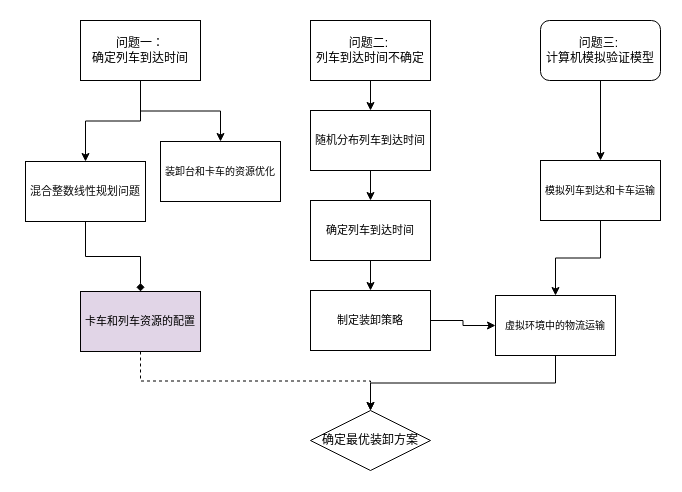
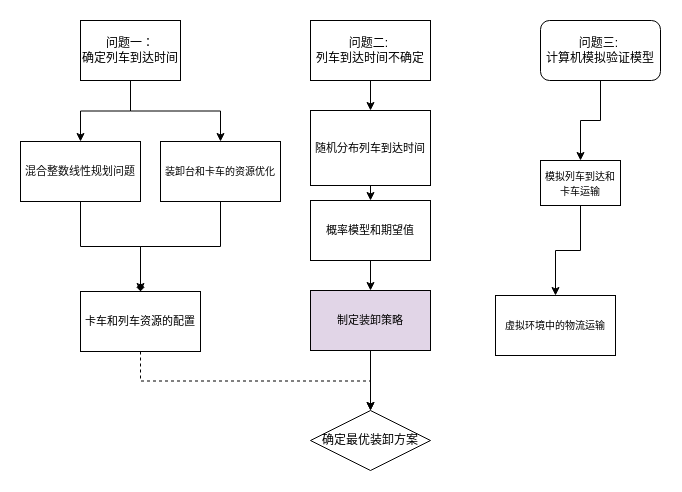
node "问题一： 确定列车到达时间": size 120x60 -> 100x60
node "随机分布列车到达时间": size 120x60 -> 120x75
node "模拟列车到达和卡车运输": size 120x60 -> 80x45
node "混合整数线性规划问题": moved (86, 192) -> (81, 172)
node "确定列车到达时间": label "确定列车到达时间" -> "概率模型和期望值"
edge "装卸台和卡车的资源优化" -> "卡车和列车资源的配置": added
node "制定装卸策略": fillcolor #ffffff -> #e1d5e7
edge "制定装卸策略" -> "虚拟环境中的物流运输": now "制定装卸策略" -> "确定最优装卸方案"
node "卡车和列车资源的配置": fillcolor #e1d5e7 -> #ffffff
edge "虚拟环境中的物流运输" -> "确定最优装卸方案": removed
